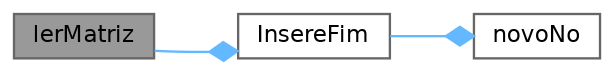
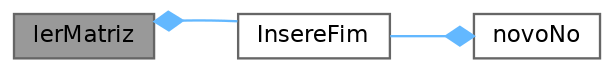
edge "lerMatriz" -> "InsereFim": reversed
